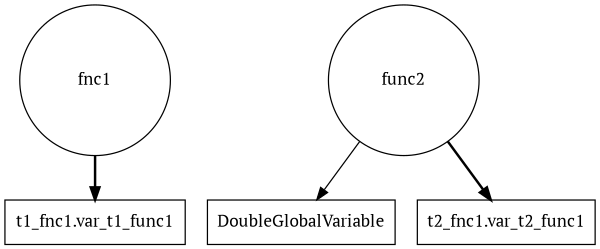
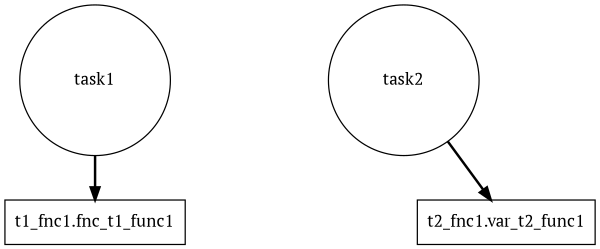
node "fnc1": label "fnc1" -> "task1"
node "func2": label "func2" -> "task2"
node "t1_fnc1.var_t1_func1": label "t1_fnc1.var_t1_func1" -> "t1_fnc1.fnc_t1_func1"
node "DoubleGlobalVariable": removed
